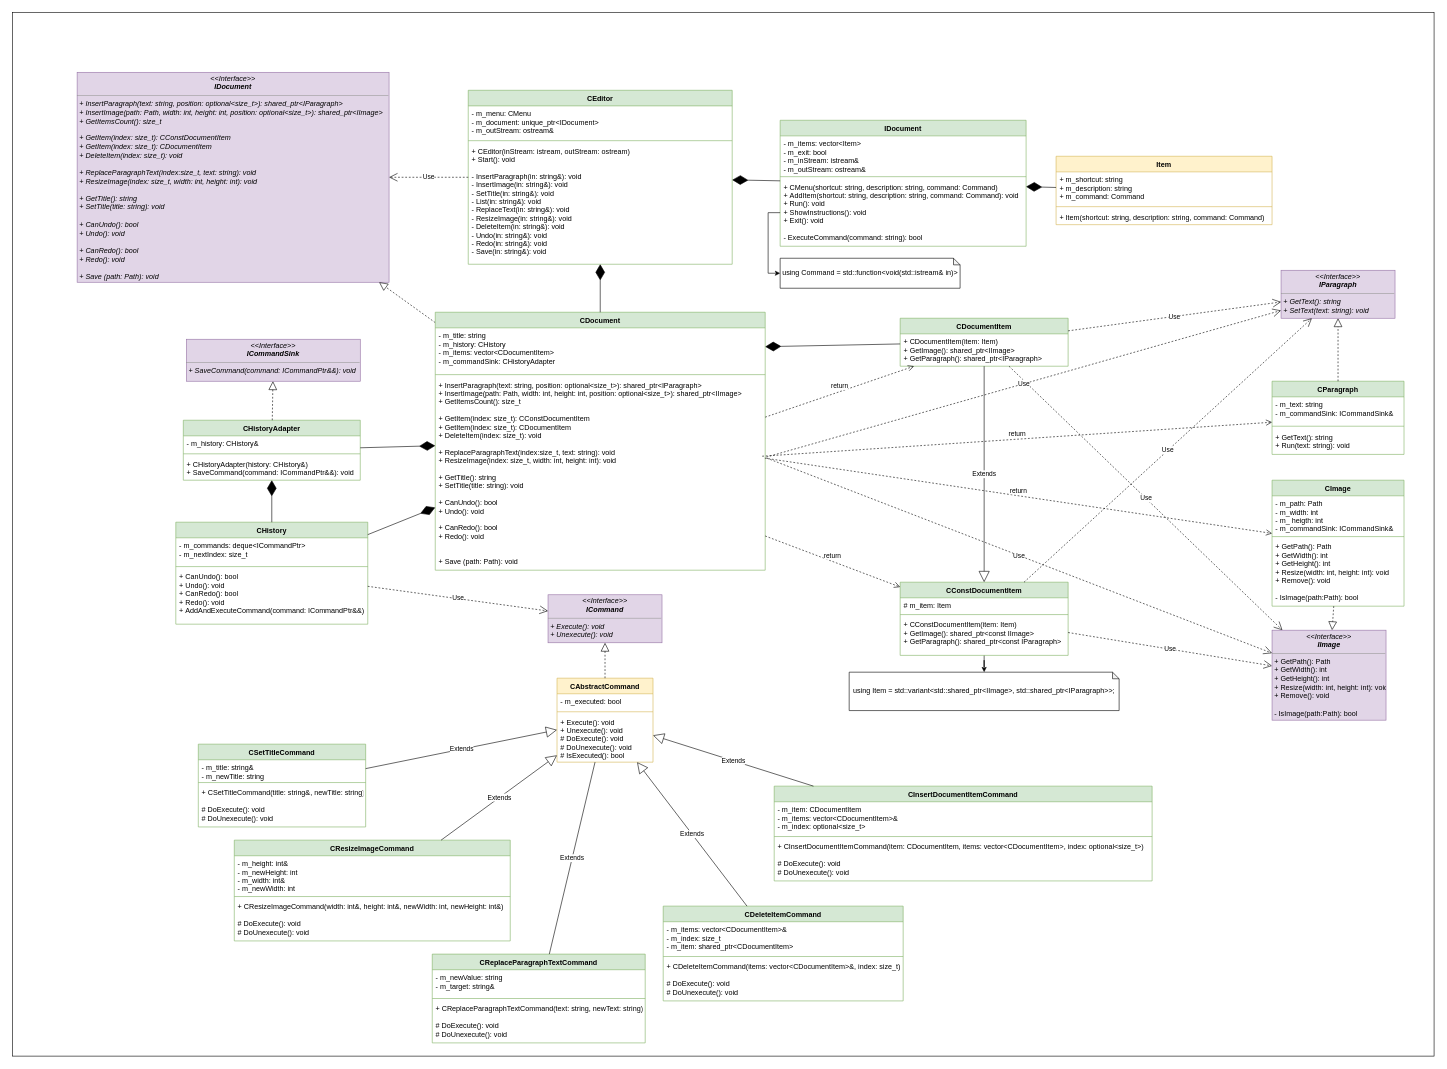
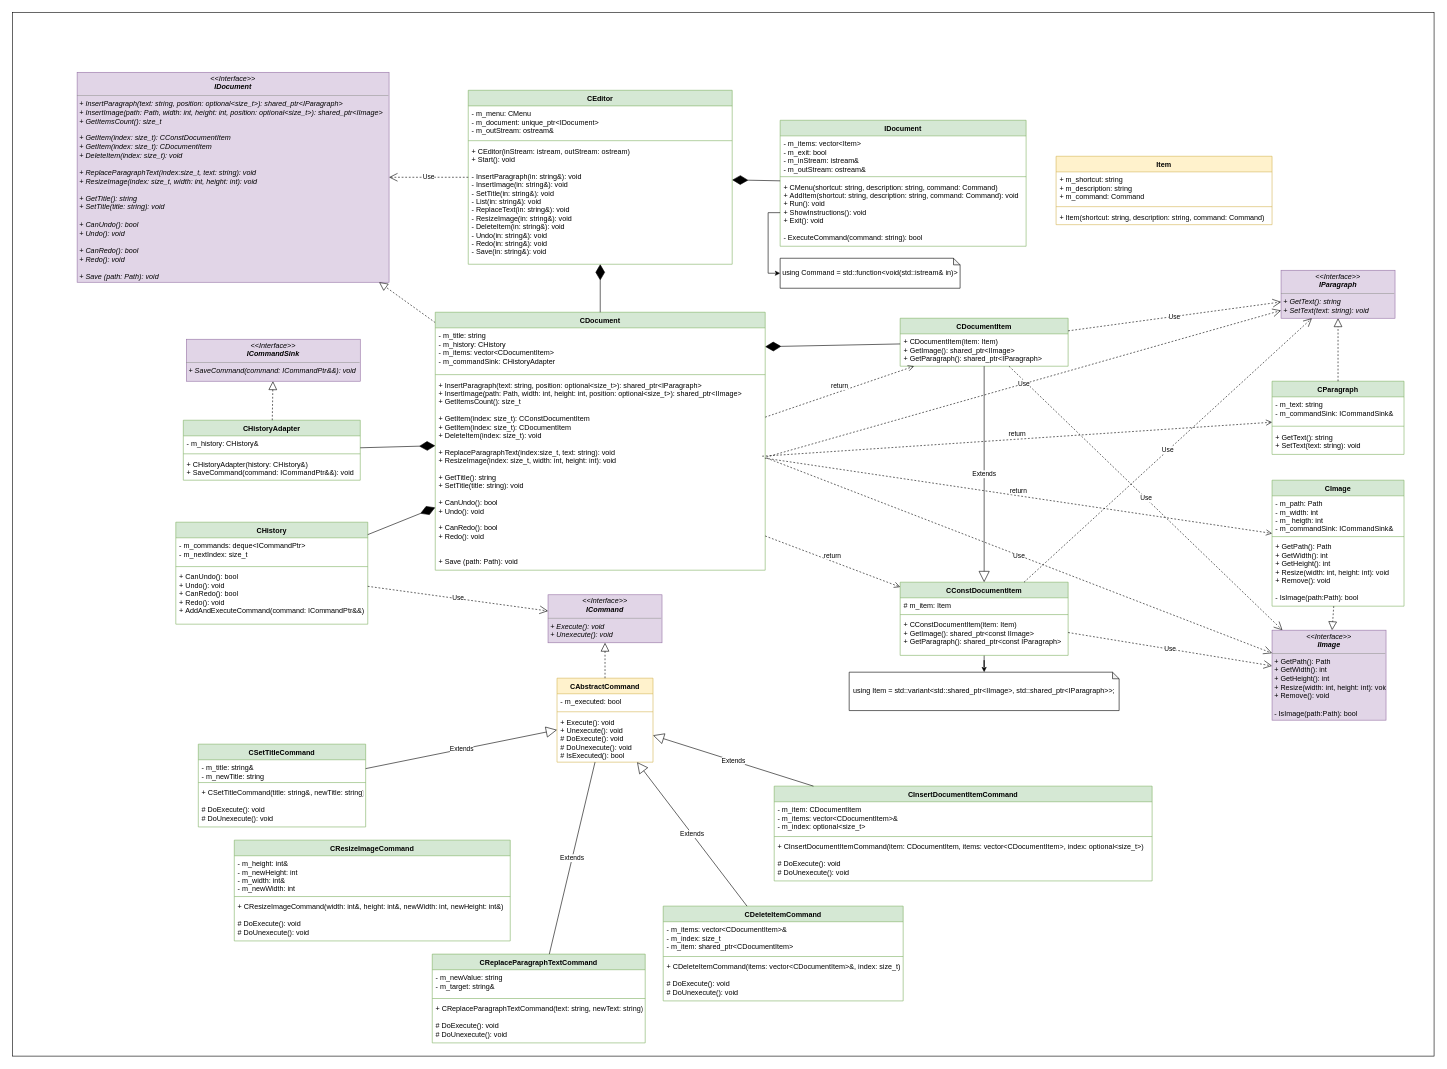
edge "Item" -> "IDocument": removed
node "+ GetText(): string + Run(text: string): void": label "+ GetText(): string + Run(text: string): void" -> "+ GetText(): string + SetText(text: string): void"
edge "CHistory" -> "CHistoryAdapter": removed
edge "CResizeImageCommand" -> "CAbstractCommand": removed, label "Extends"
